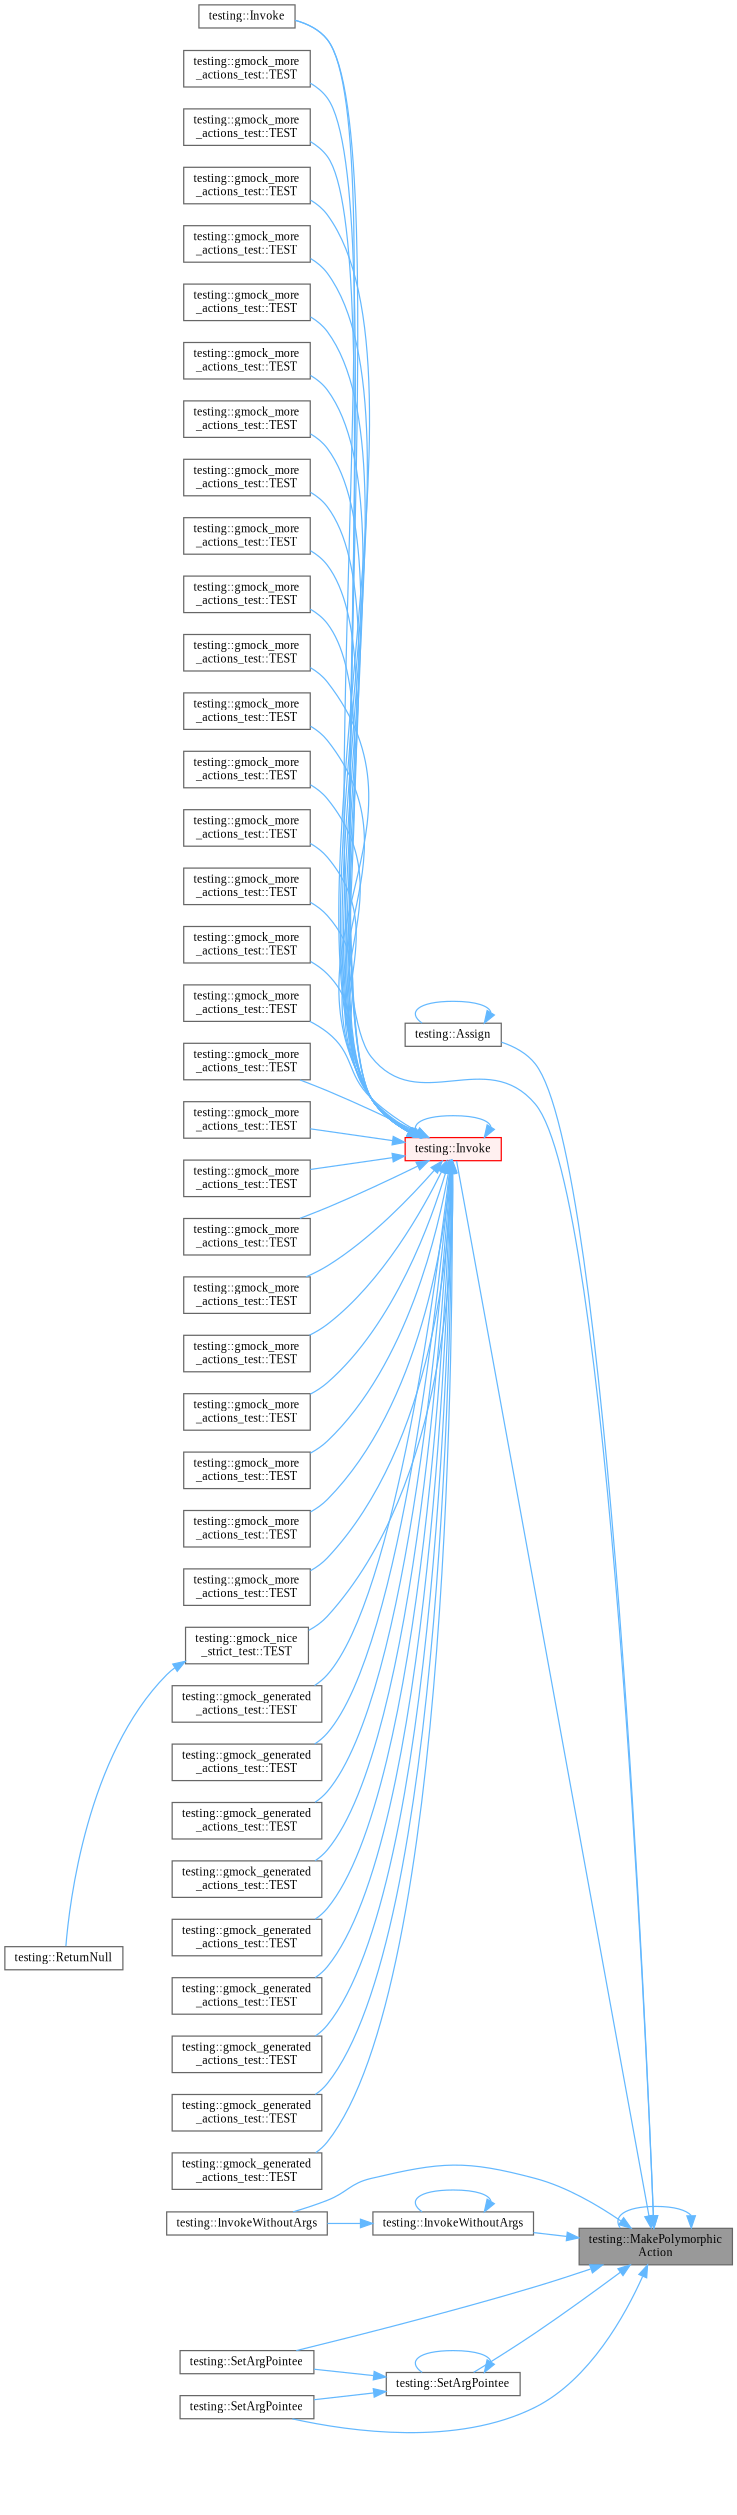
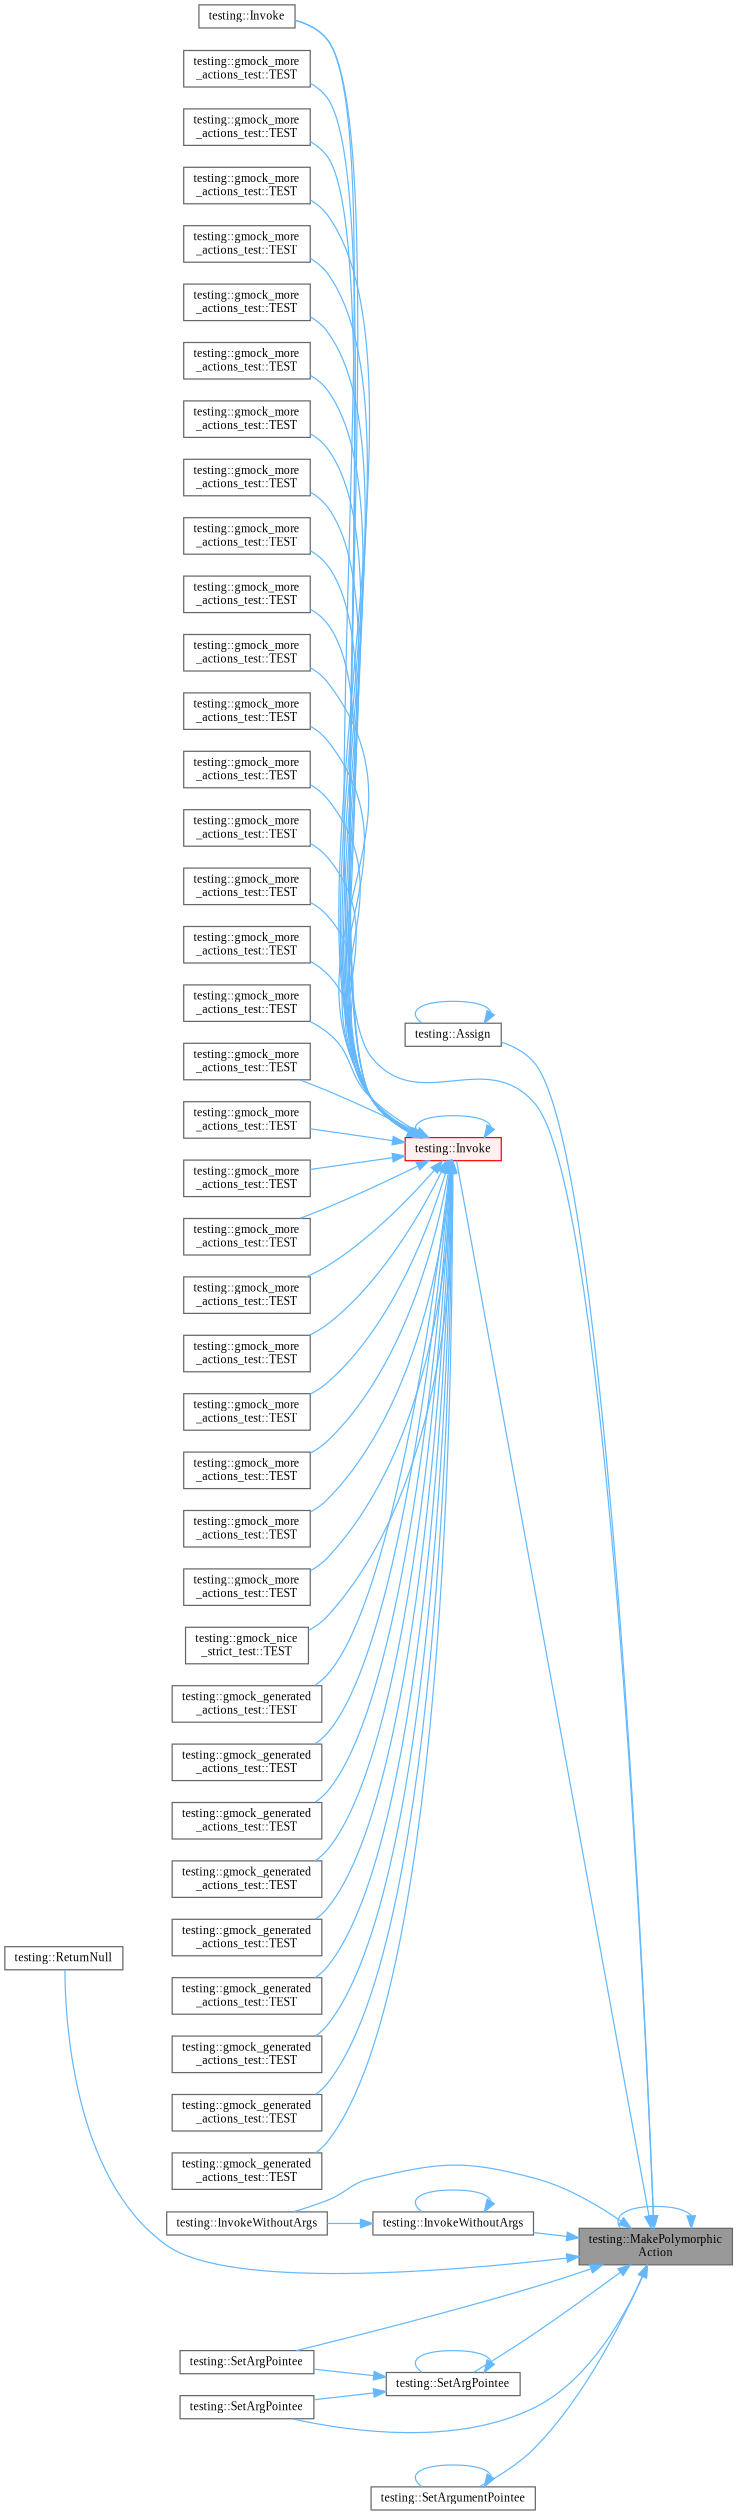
edge "testing::ReturnNull" -> "testing::gmock_nice _strict_test::TEST": now "testing::ReturnNull" -> "testing::MakePolymorphic Action"
node "testing::SetArgumentPointee": added
